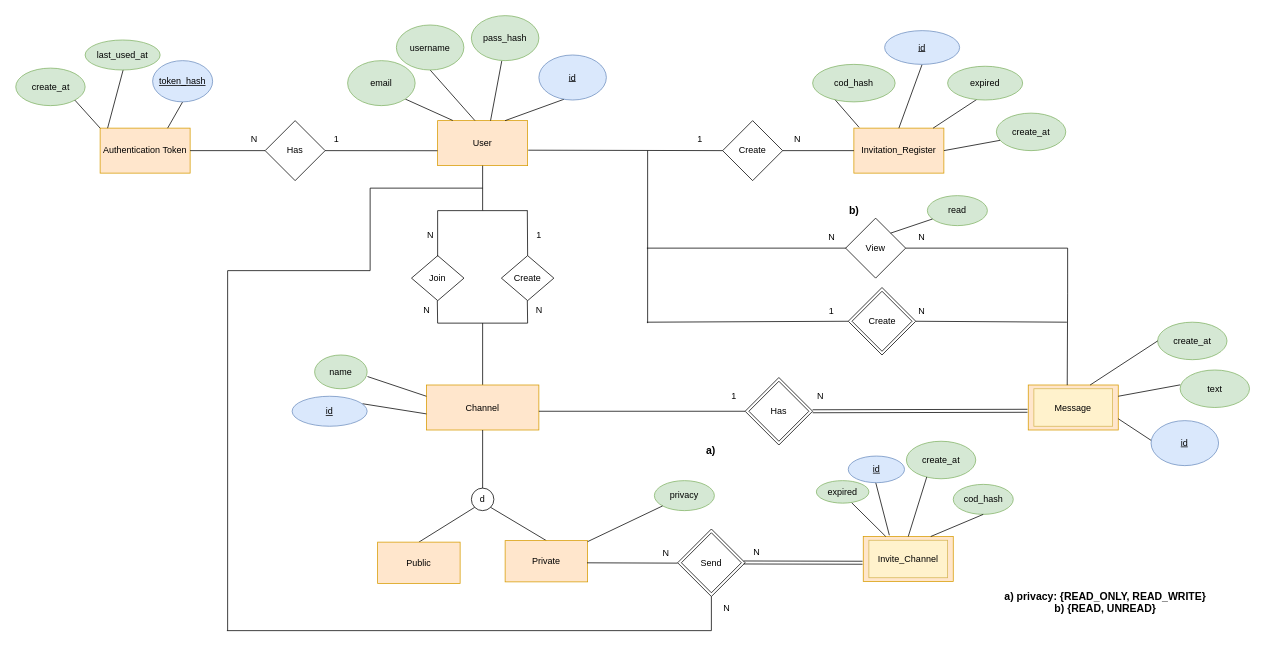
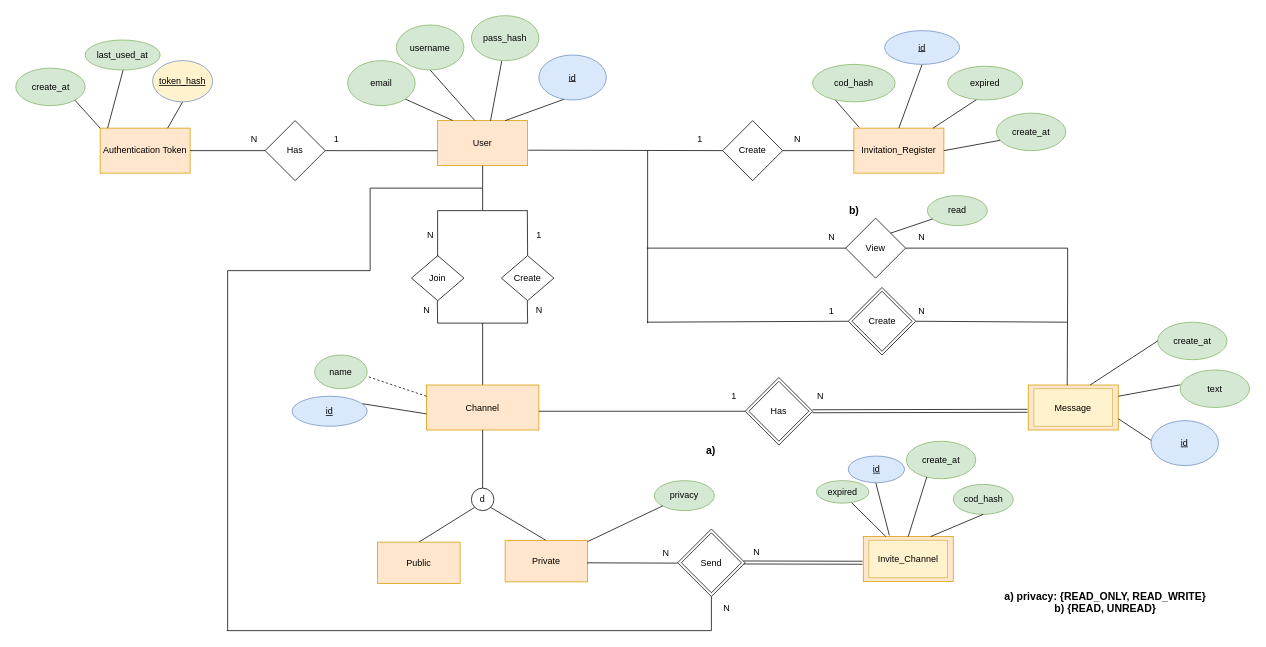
node "token_hash": fillcolor #dae8fc -> #fff2cc
edge "name" -- "Channel": style solid -> dashed
